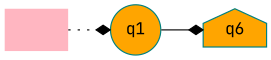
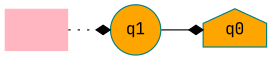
node "q6": label "q6" -> "q0"
